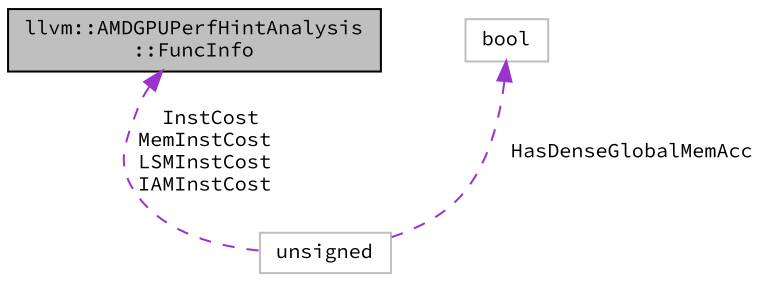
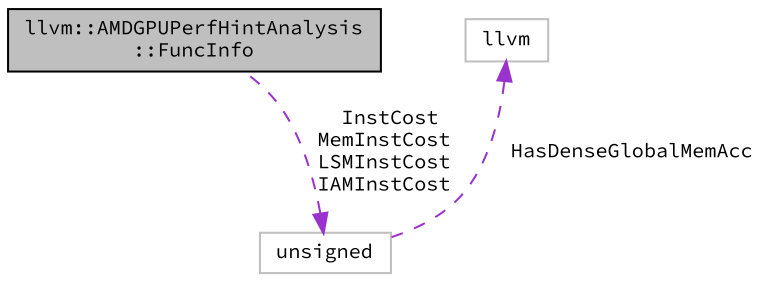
node "bool": label "bool" -> "llvm"
edge "unsigned" -> "llvm::AMDGPUPerfHintAnalysis ::FuncInfo": reversed
